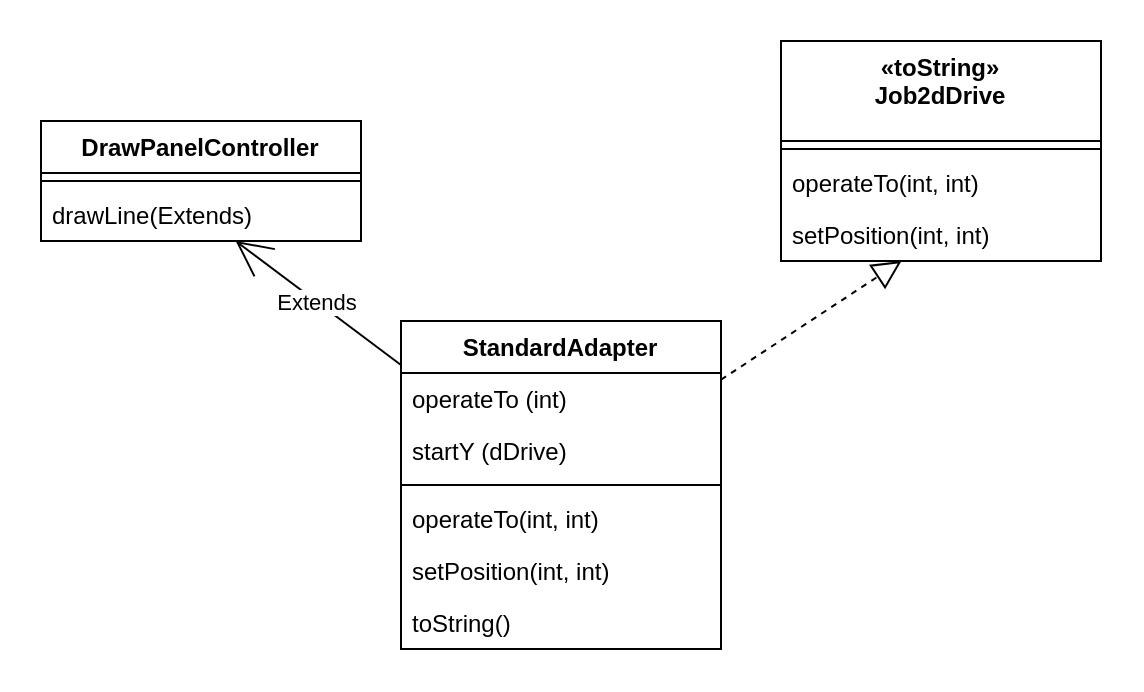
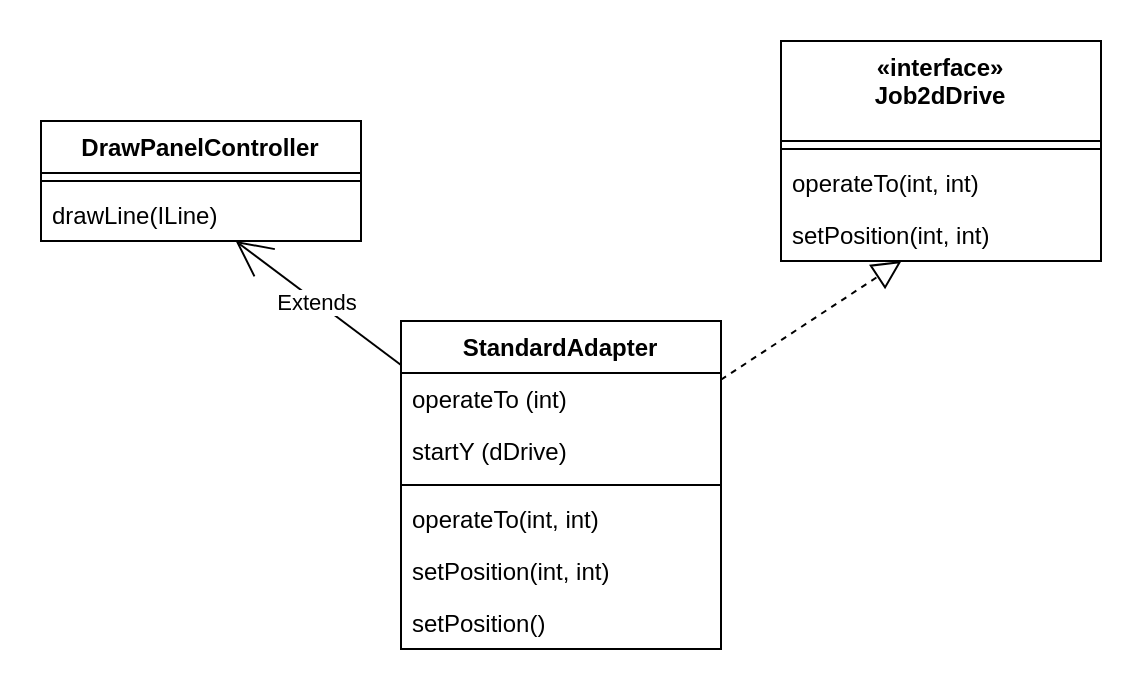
node "«toString» Job2dDrive": label "«toString» Job2dDrive" -> "«interface» Job2dDrive"
node "drawLine(Extends)": label "drawLine(Extends)" -> "drawLine(ILine)"
node "toString()": label "toString()" -> "setPosition()"
